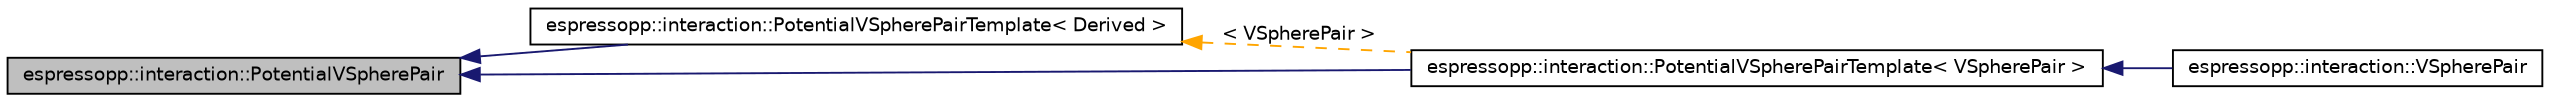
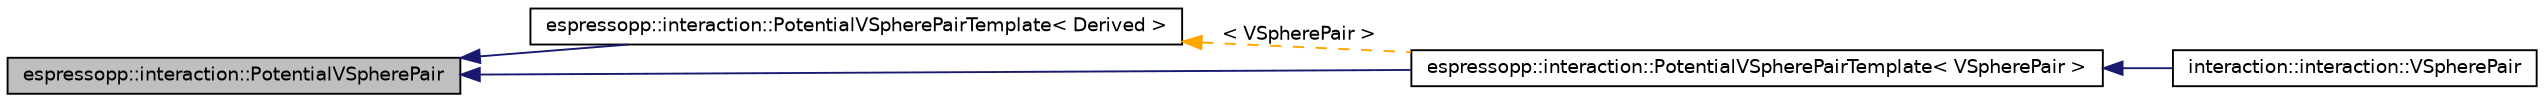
node "espressopp::interaction::VSpherePair": label "espressopp::interaction::VSpherePair" -> "interaction::interaction::VSpherePair"
